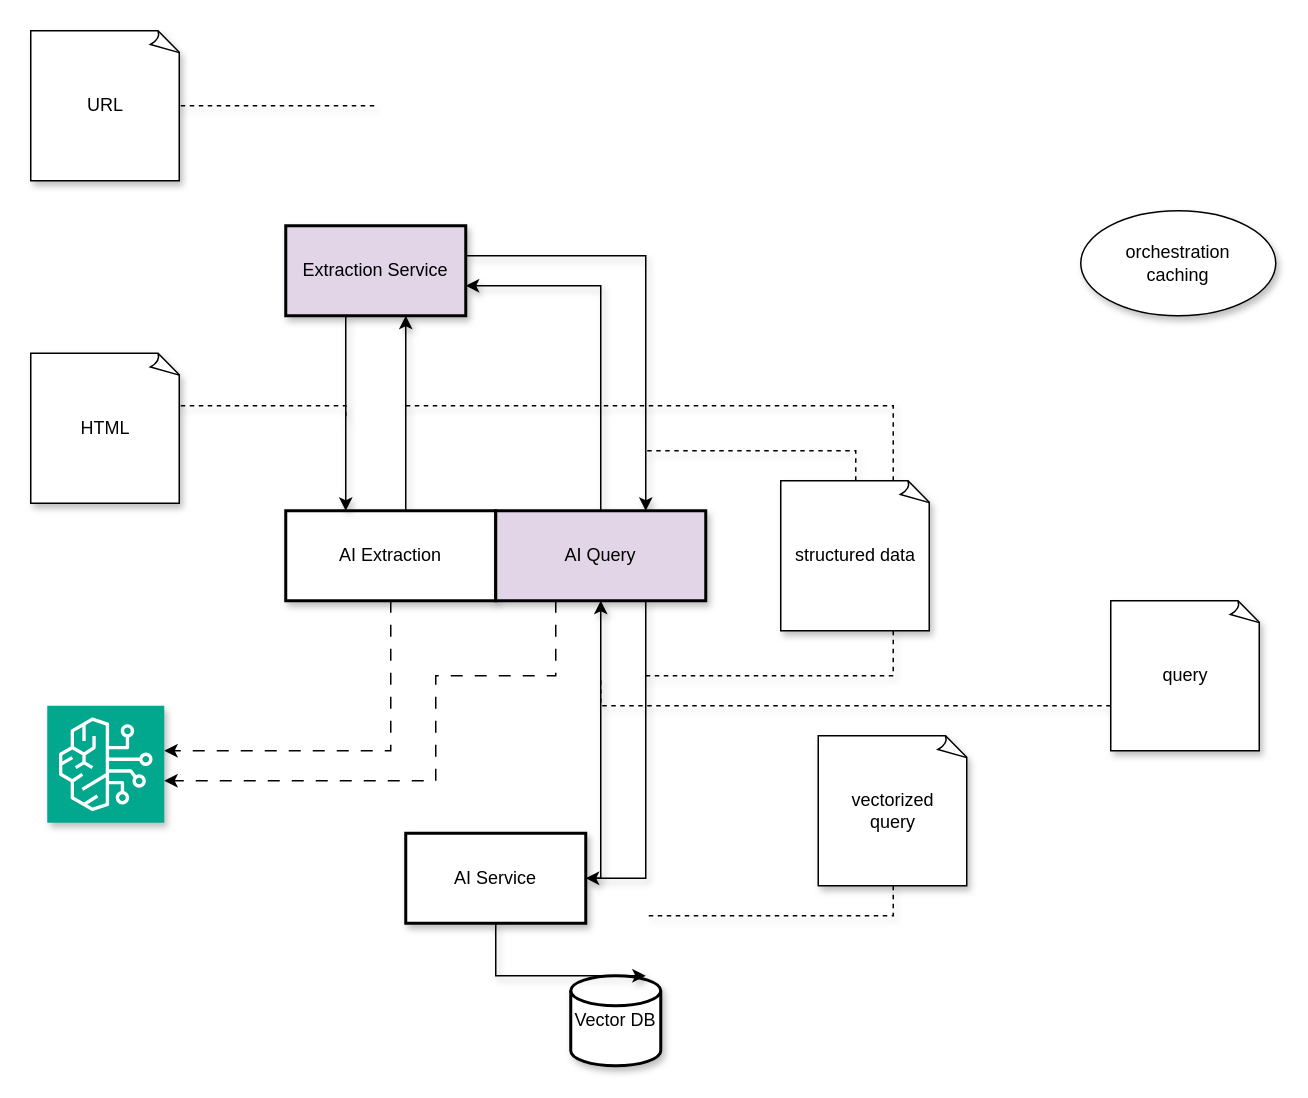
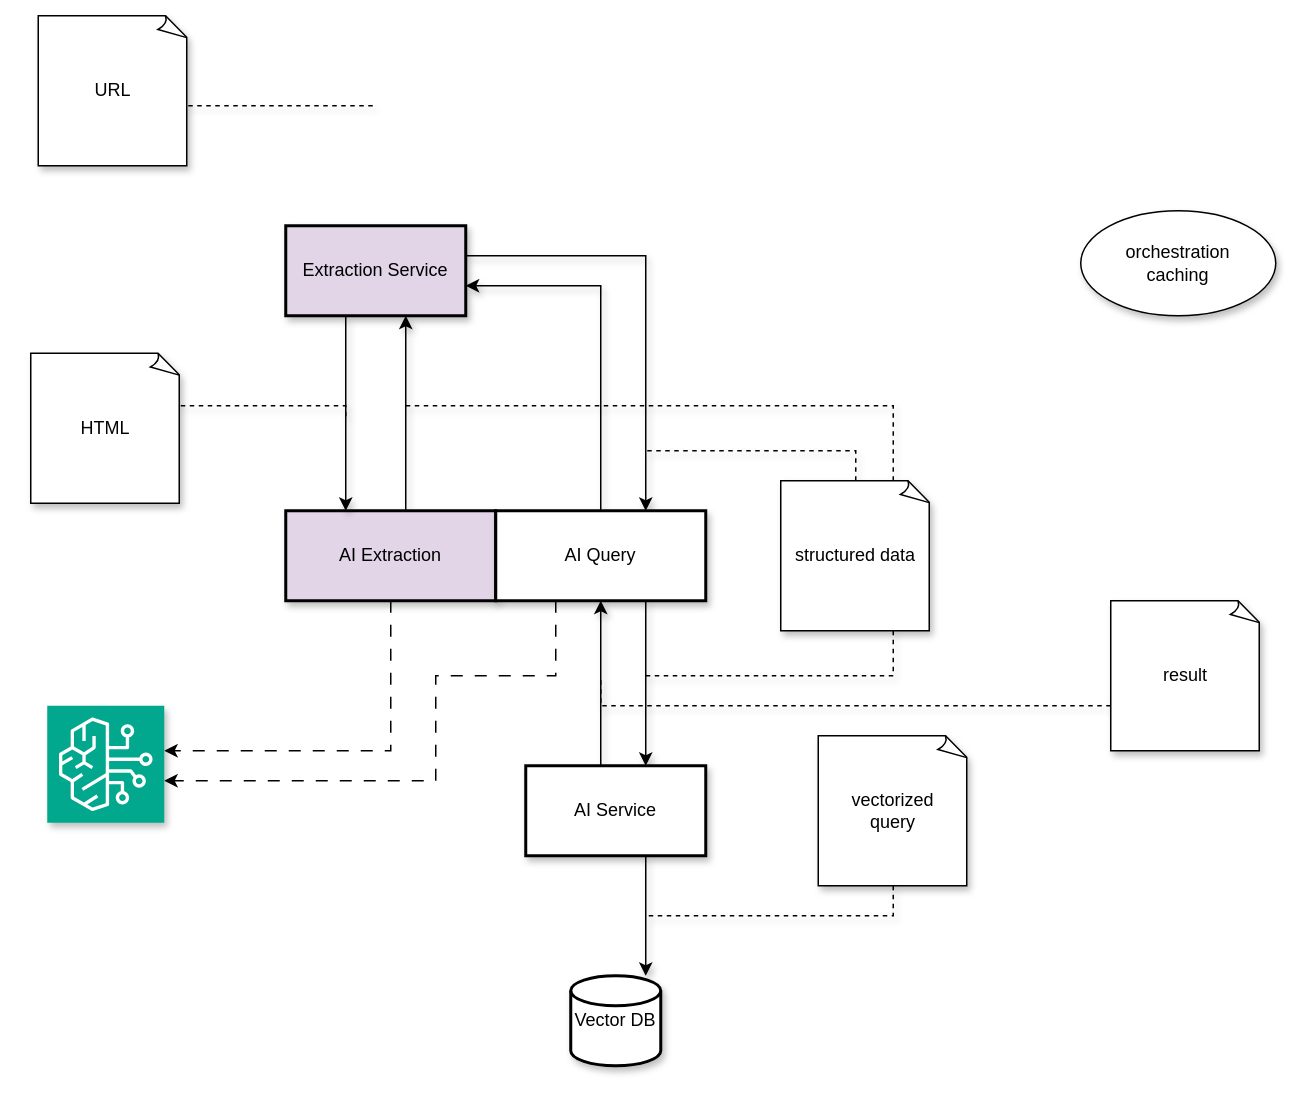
node "URL": moved (106, 106) -> (113, 91)
node "AI Extraction": fillcolor #ffffff -> #e1d5e7
node "AI Query": fillcolor #e1d5e7 -> #ffffff
node "query": label "query" -> "result"
node "AI Service": moved (496, 878) -> (616, 811)
